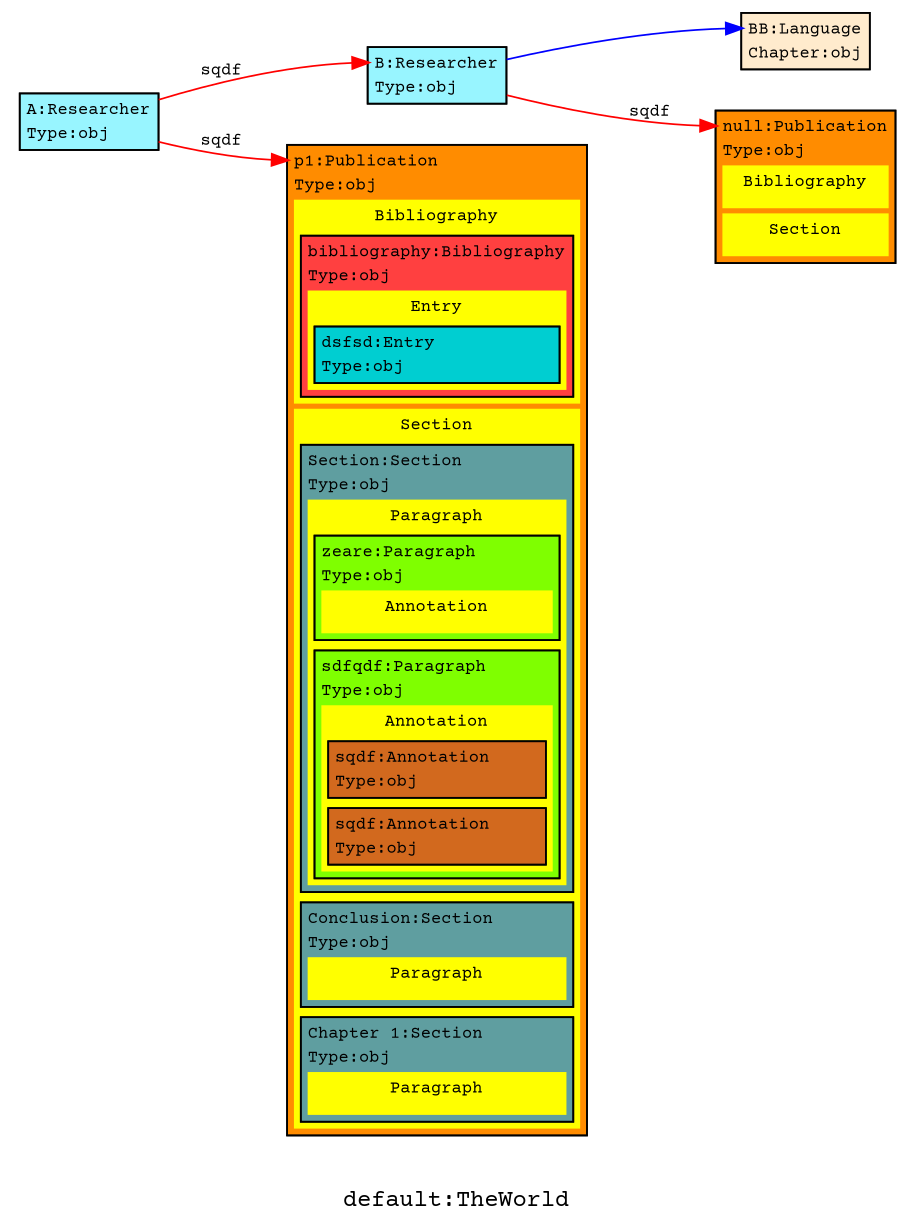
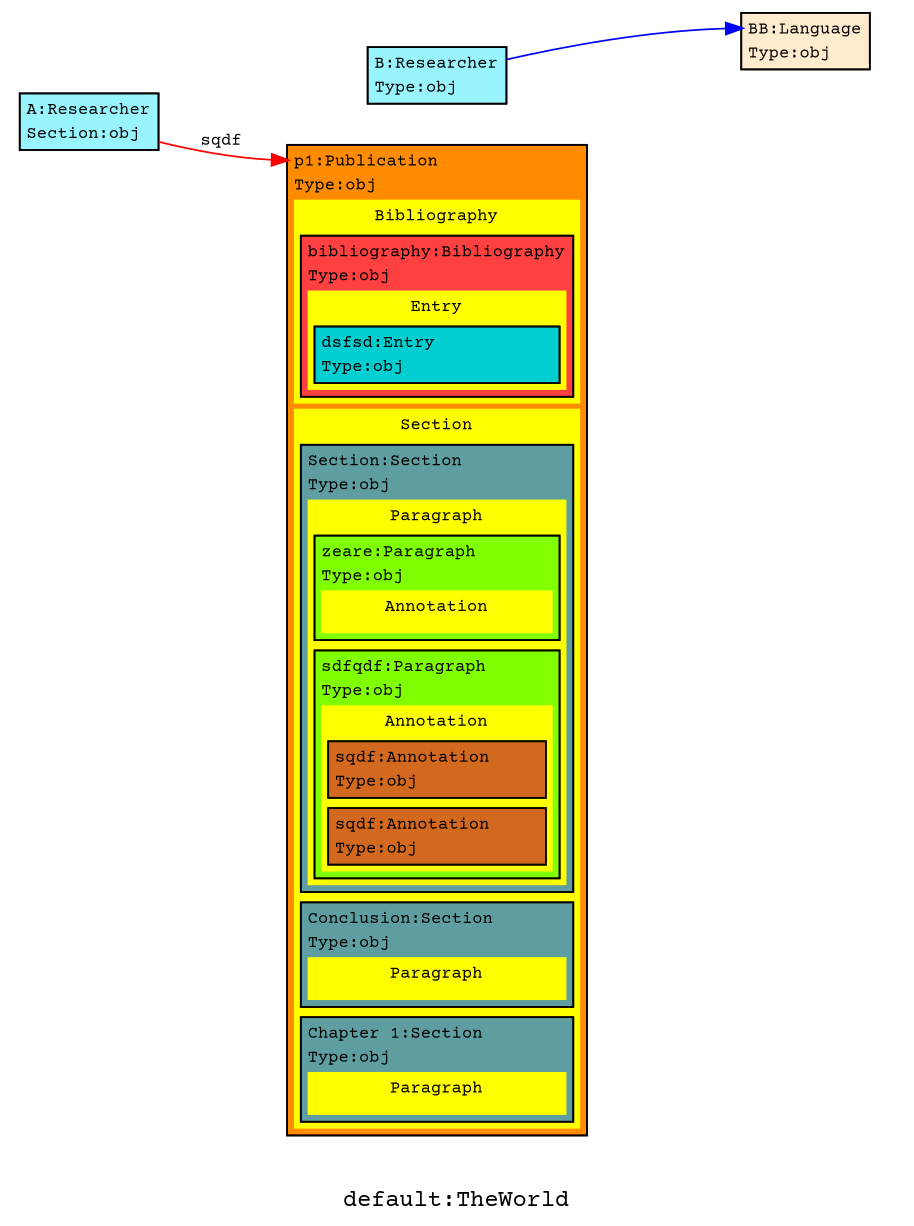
node "BB:Language": text "Chapter:obj" -> "Type:obj"
edge "A:Researcher" -> "B:Researcher": removed, label "sqdf"
node "A:Researcher": text "Type:obj" -> "Section:obj"
node "null:Publication": removed
